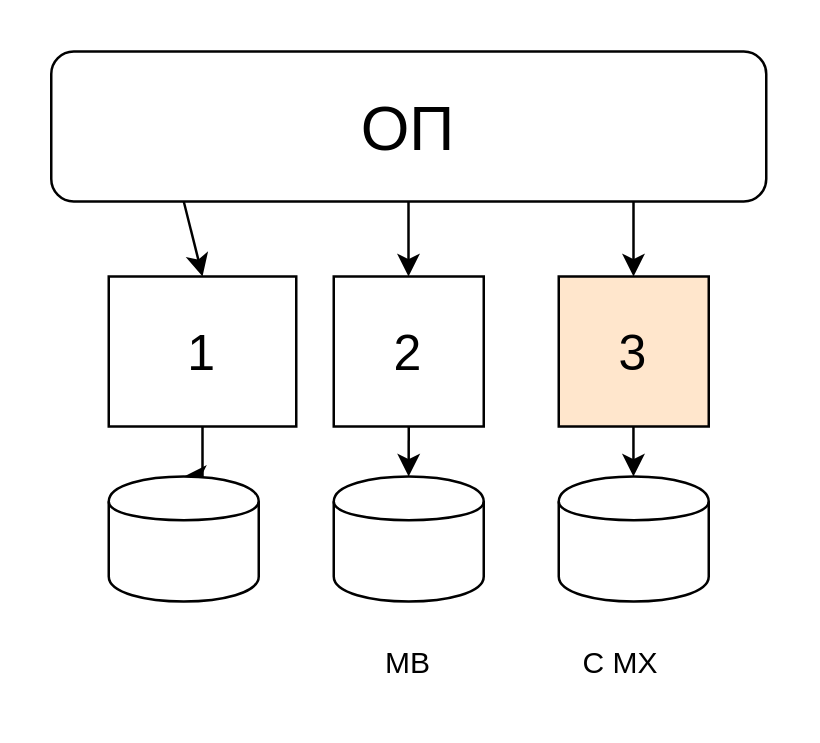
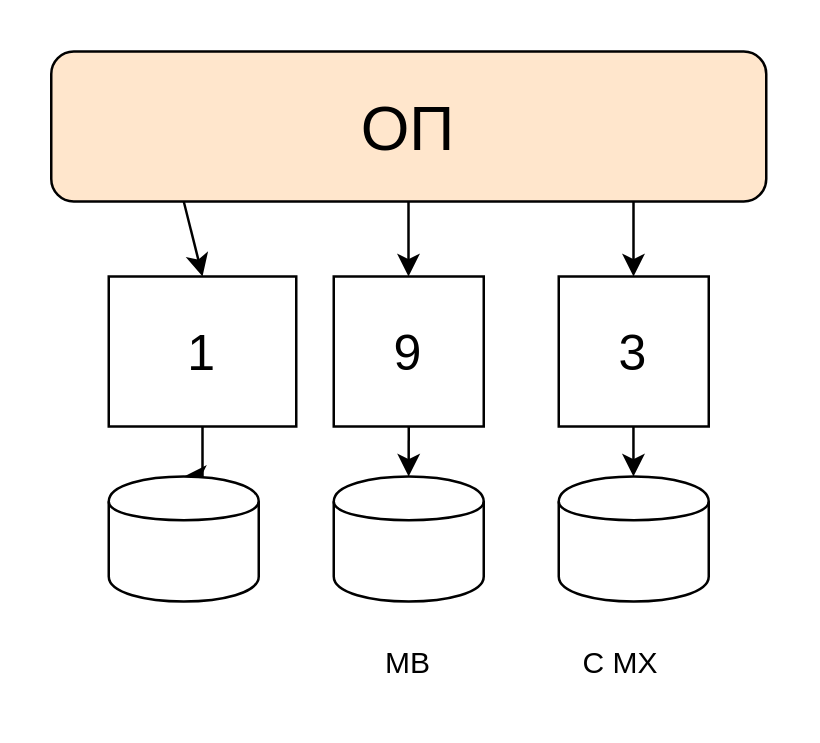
node "ОП": fillcolor #ffffff -> #ffe6cc
node "2": label "2" -> "9"
node "3": fillcolor #ffe6cc -> #ffffff
